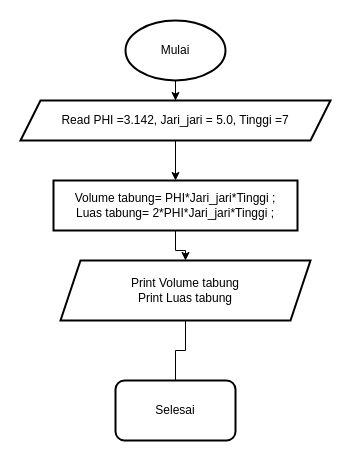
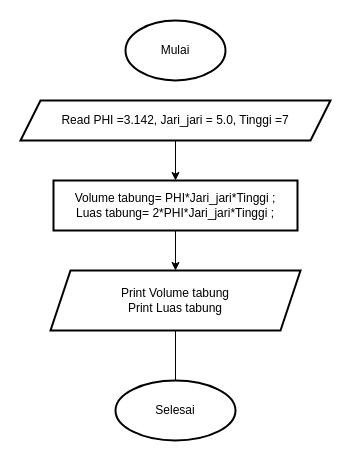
edge "Mulai" -> "Read PHI =3.142, Jari_jari = 5.0, Tinggi =7": removed
node "Print Volume tabung Print Luas tabung": moved (186, 291) -> (176, 301)
node "Selesai": shape rounded rectangle -> ellipse
